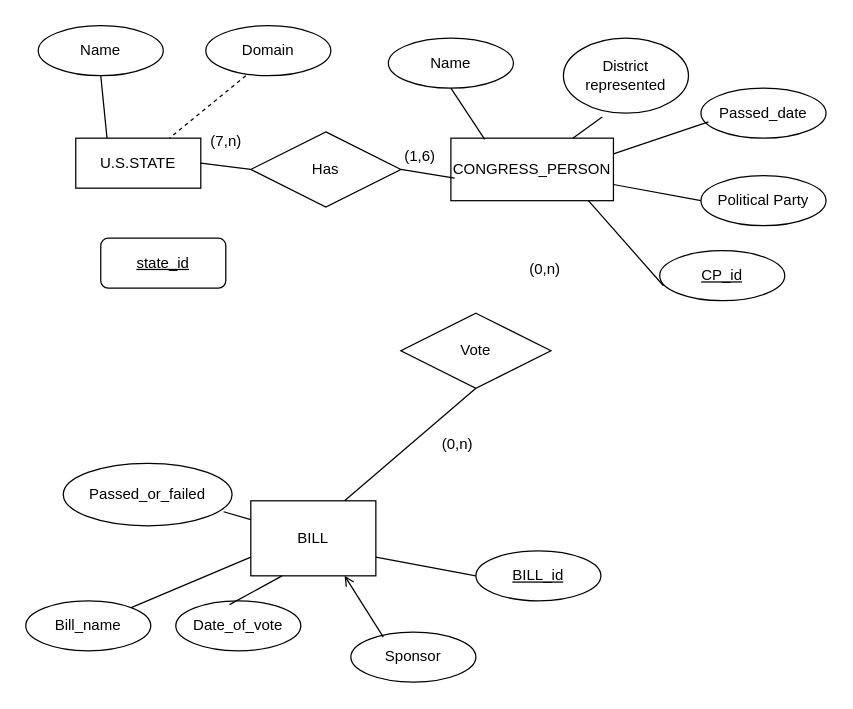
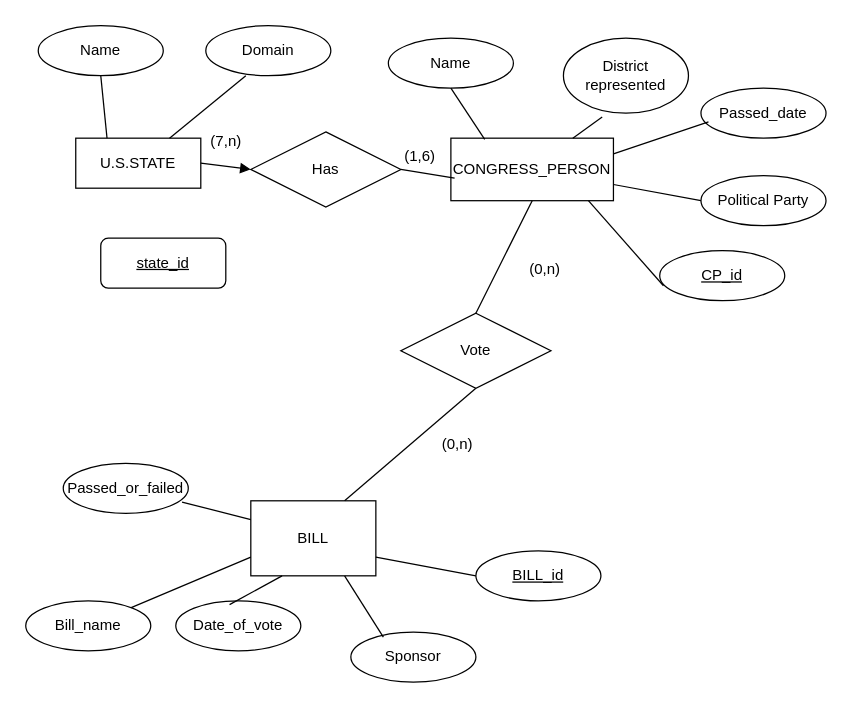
edge "Domain" -- "U.S.STATE": style dashed -> solid
edge "U.S.STATE" -- "Has": arrowhead none -> block
edge "CONGRESS_PERSON" -- "Vote": added
node "Passed_or_failed": size 169x63 -> 125x50
edge "Sponsor" -> "BILL": arrowhead open -> none
